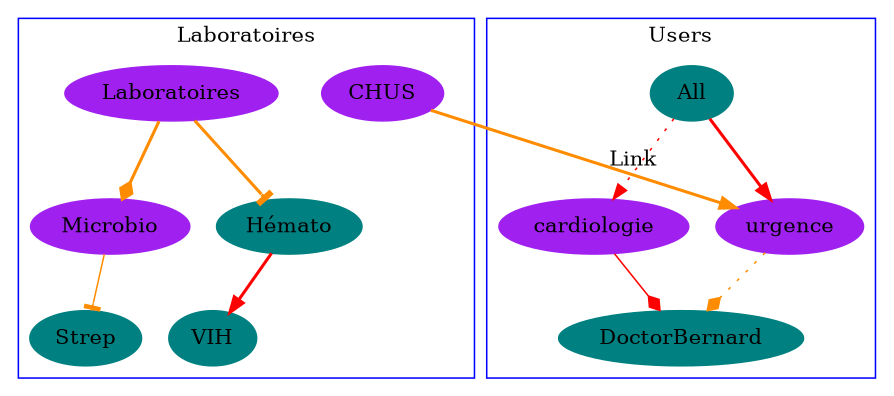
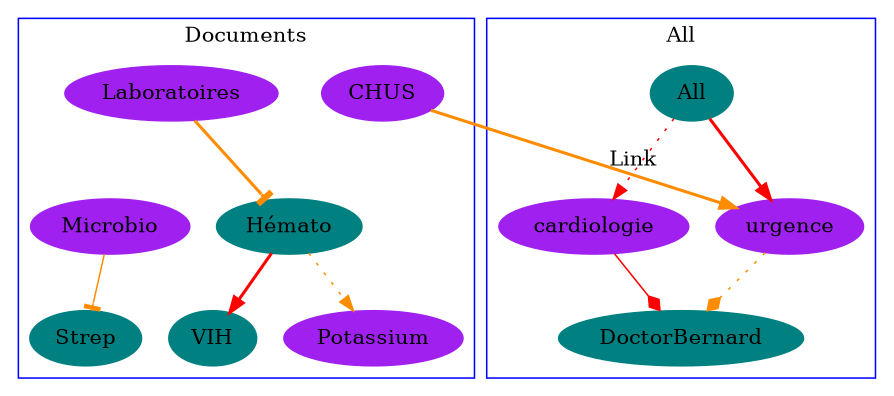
cluster "Laboratoires": label "Laboratoires" -> "Documents"
cluster "Users": label "Users" -> "All"
edge "Laboratoires" -> "Microbio": removed
node "Potassium": added
